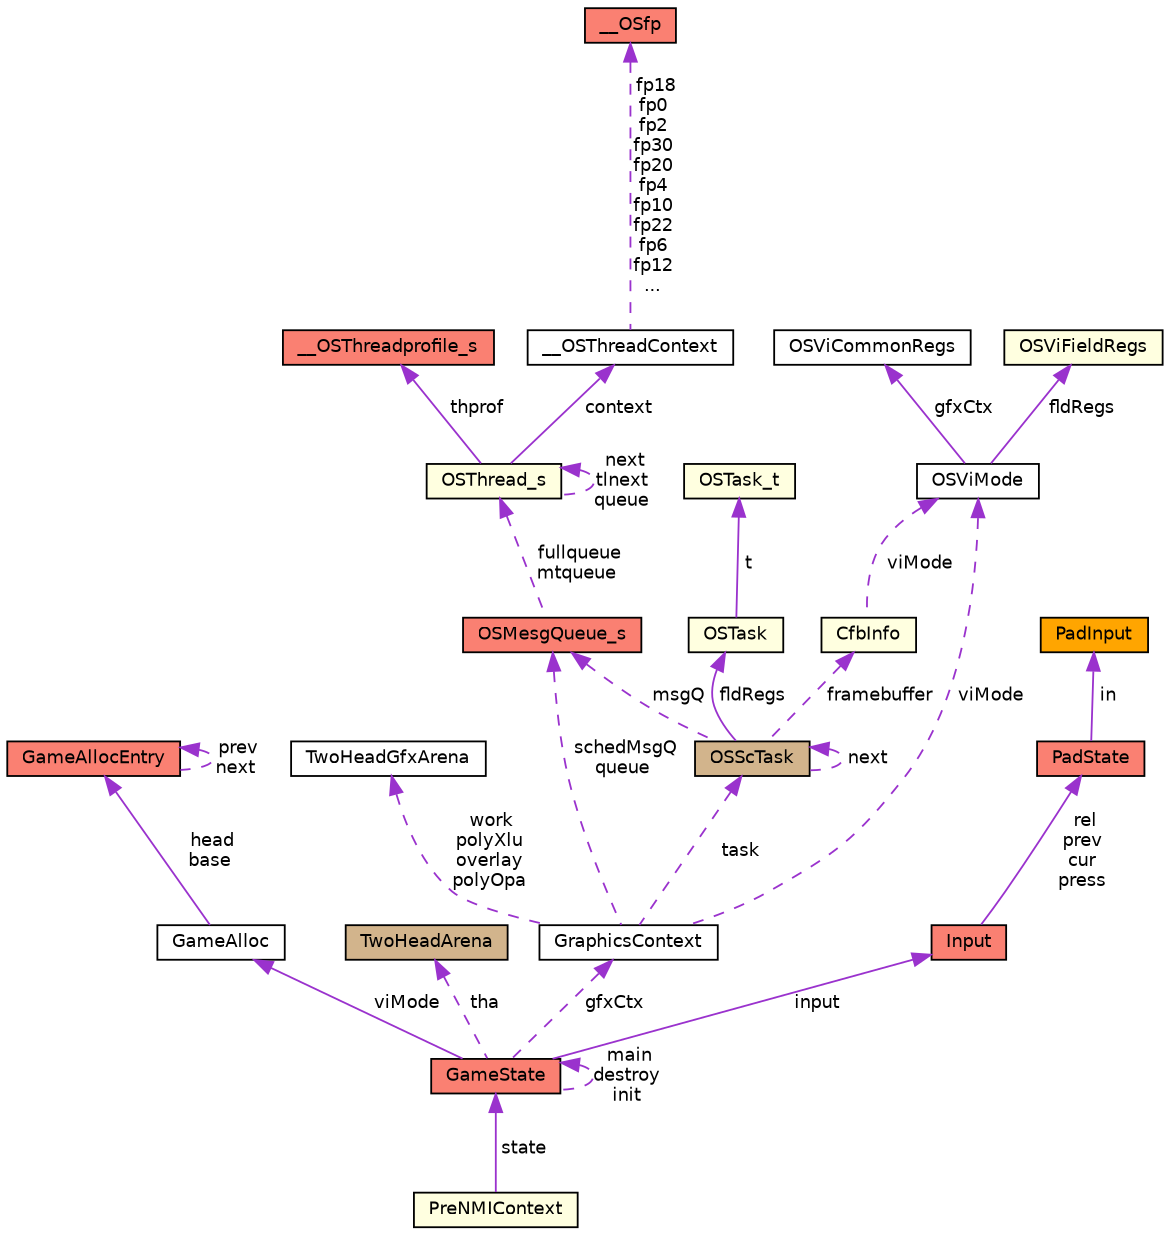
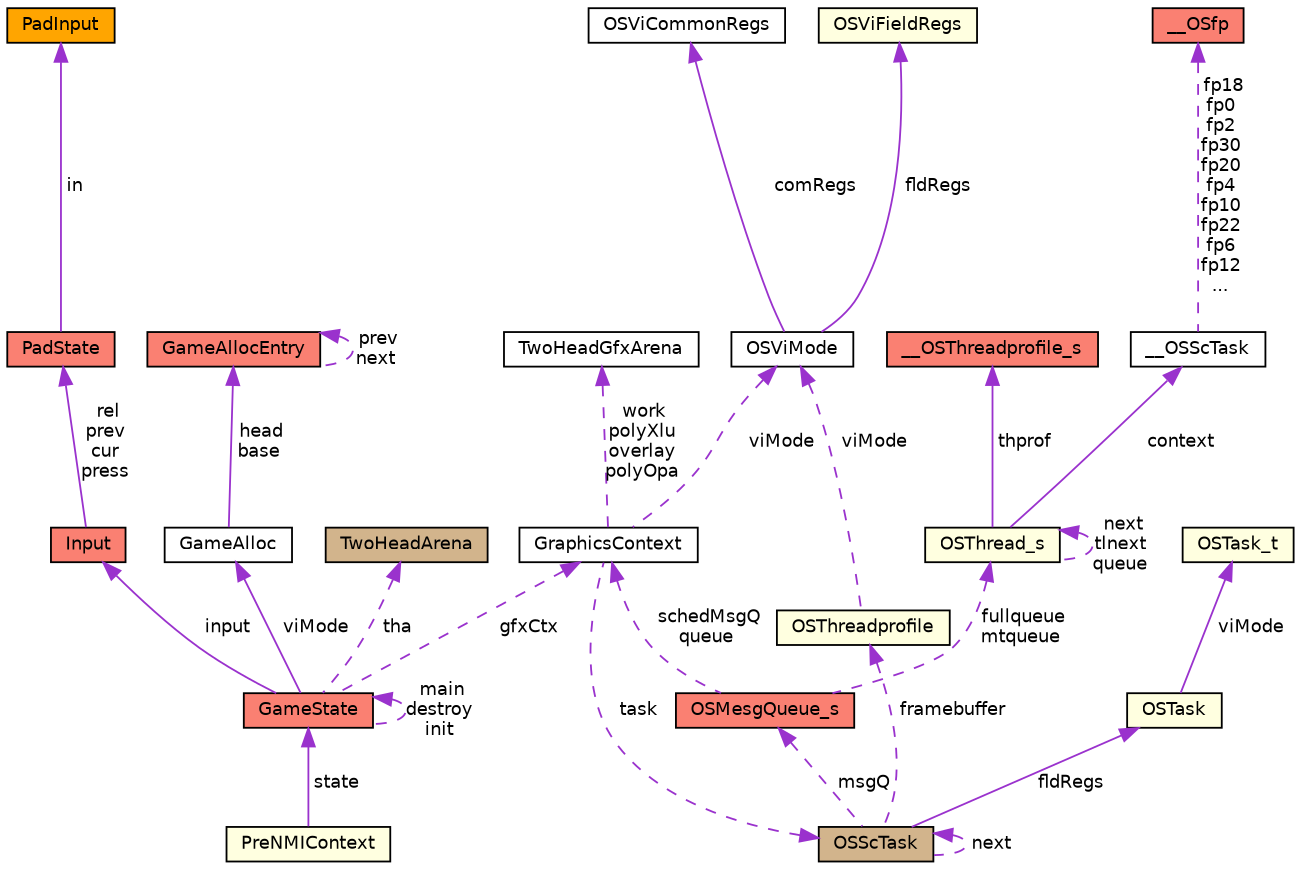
node "__OSThreadContext": label "__OSThreadContext" -> "__OSScTask"
edge "OSViMode" -> "OSViCommonRegs": label " gfxCtx" -> " comRegs"
edge "OSTask" -> "OSTask_t": label " t" -> " viMode"
node "CfbInfo": label "CfbInfo" -> "OSThreadprofile"
edge "GraphicsContext" -> "OSMesgQueue_s": reversed
